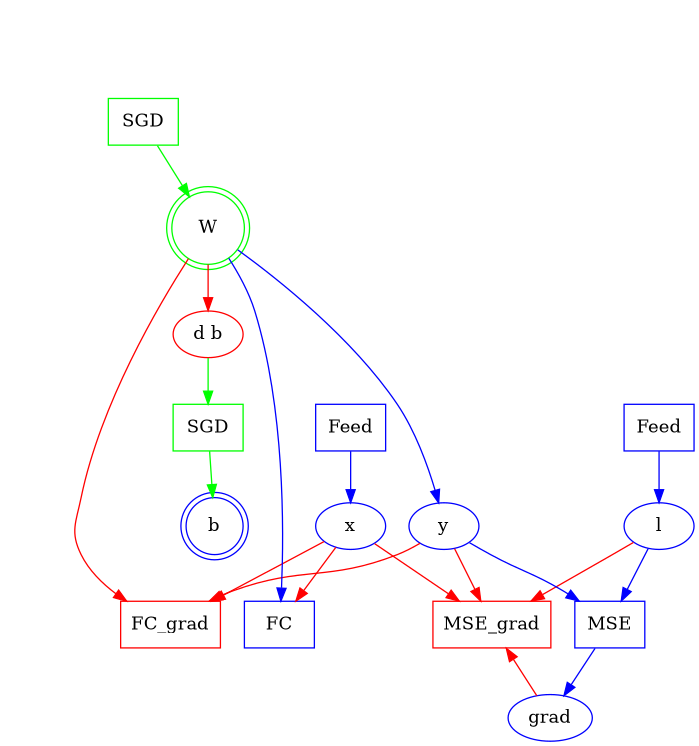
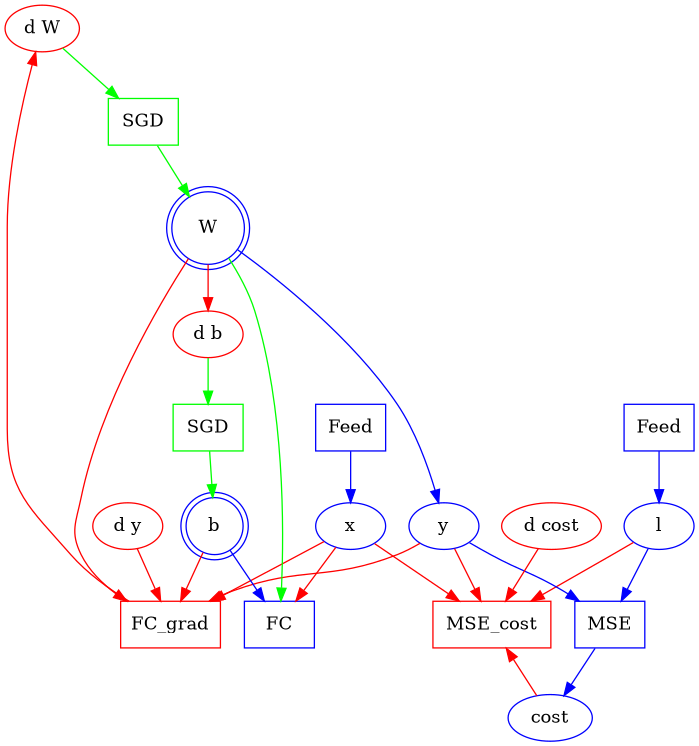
node "d W": added
node "W": color green -> blue
edge "W" -> "FC": color blue -> green
node "d y": added
node "d cost": added
edge "b" -> "FC": added
edge "b" -> "FC_grad": added
node "MSE_grad": label "MSE_grad" -> "MSE_cost"
node "grad": label "grad" -> "cost"
